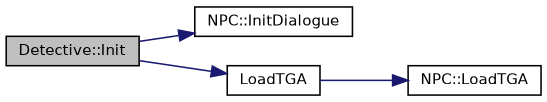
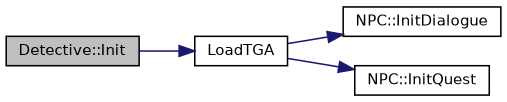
edge "Detective::Init" -> "NPC::InitDialogue": now "LoadTGA" -> "NPC::InitDialogue"
node "NPC::LoadTGA": label "NPC::LoadTGA" -> "NPC::InitQuest"
